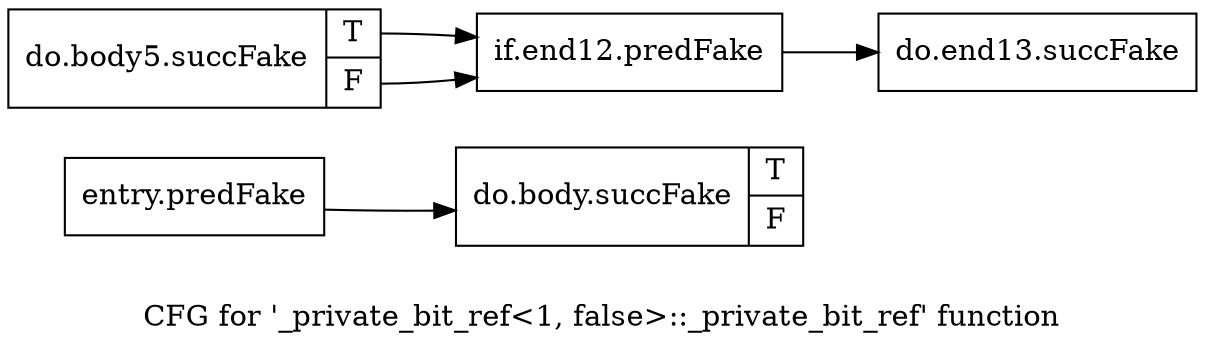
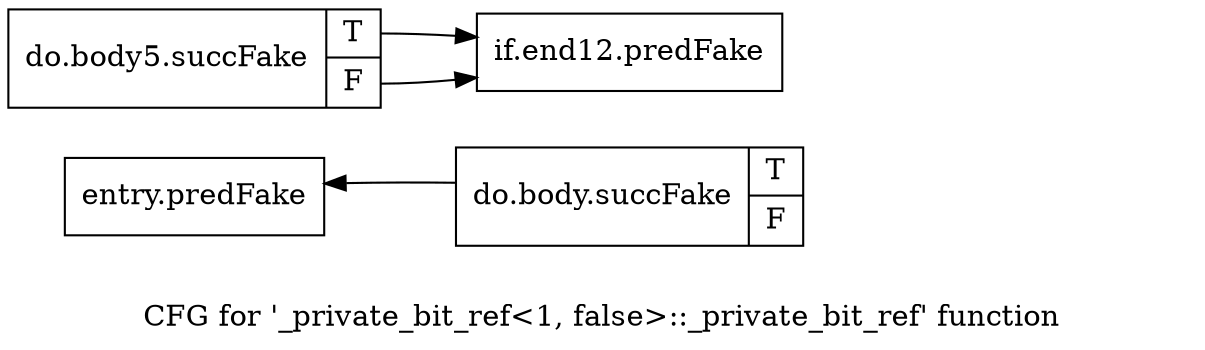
node "do.end13.succFake": removed
edge "entry.predFake" -> "do.body.succFake": reversed
